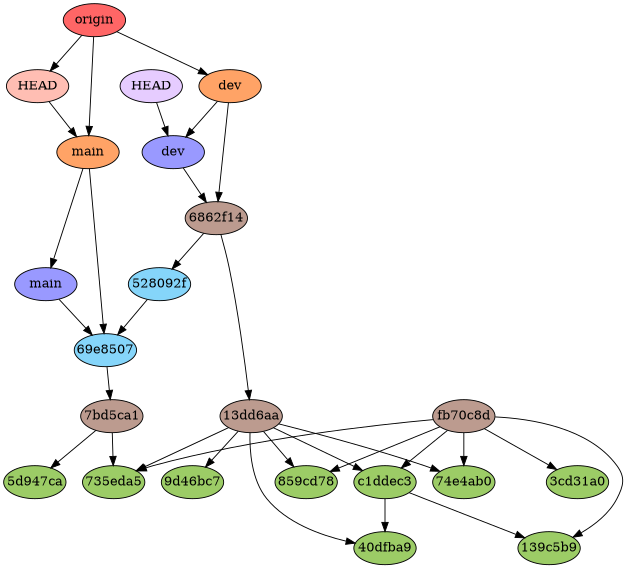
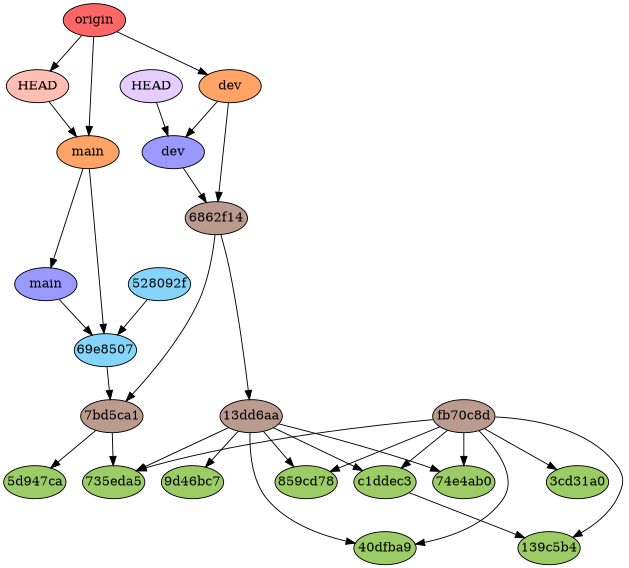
edge "6862f14" -> "528092f": now "6862f14" -> "7bd5ca1"
edge "c1ddec3" -> "40dfba9": now "fb70c8d" -> "40dfba9"
node "139c5b9": label "139c5b9" -> "139c5b4"
